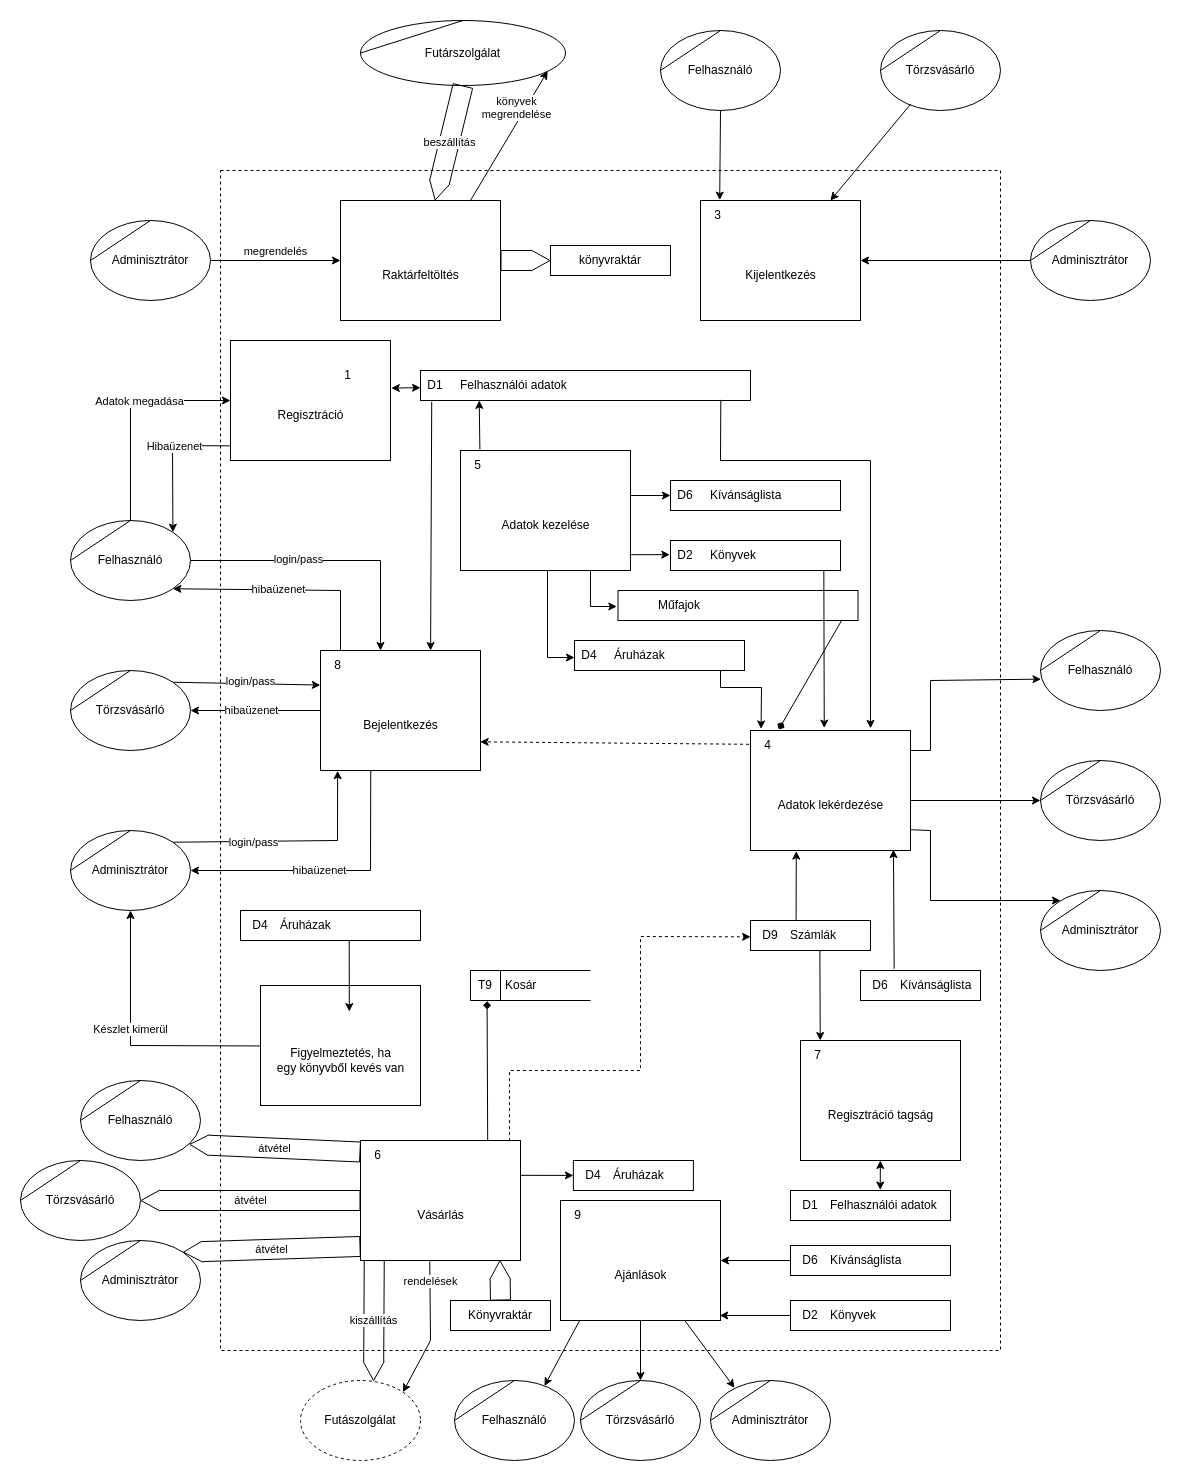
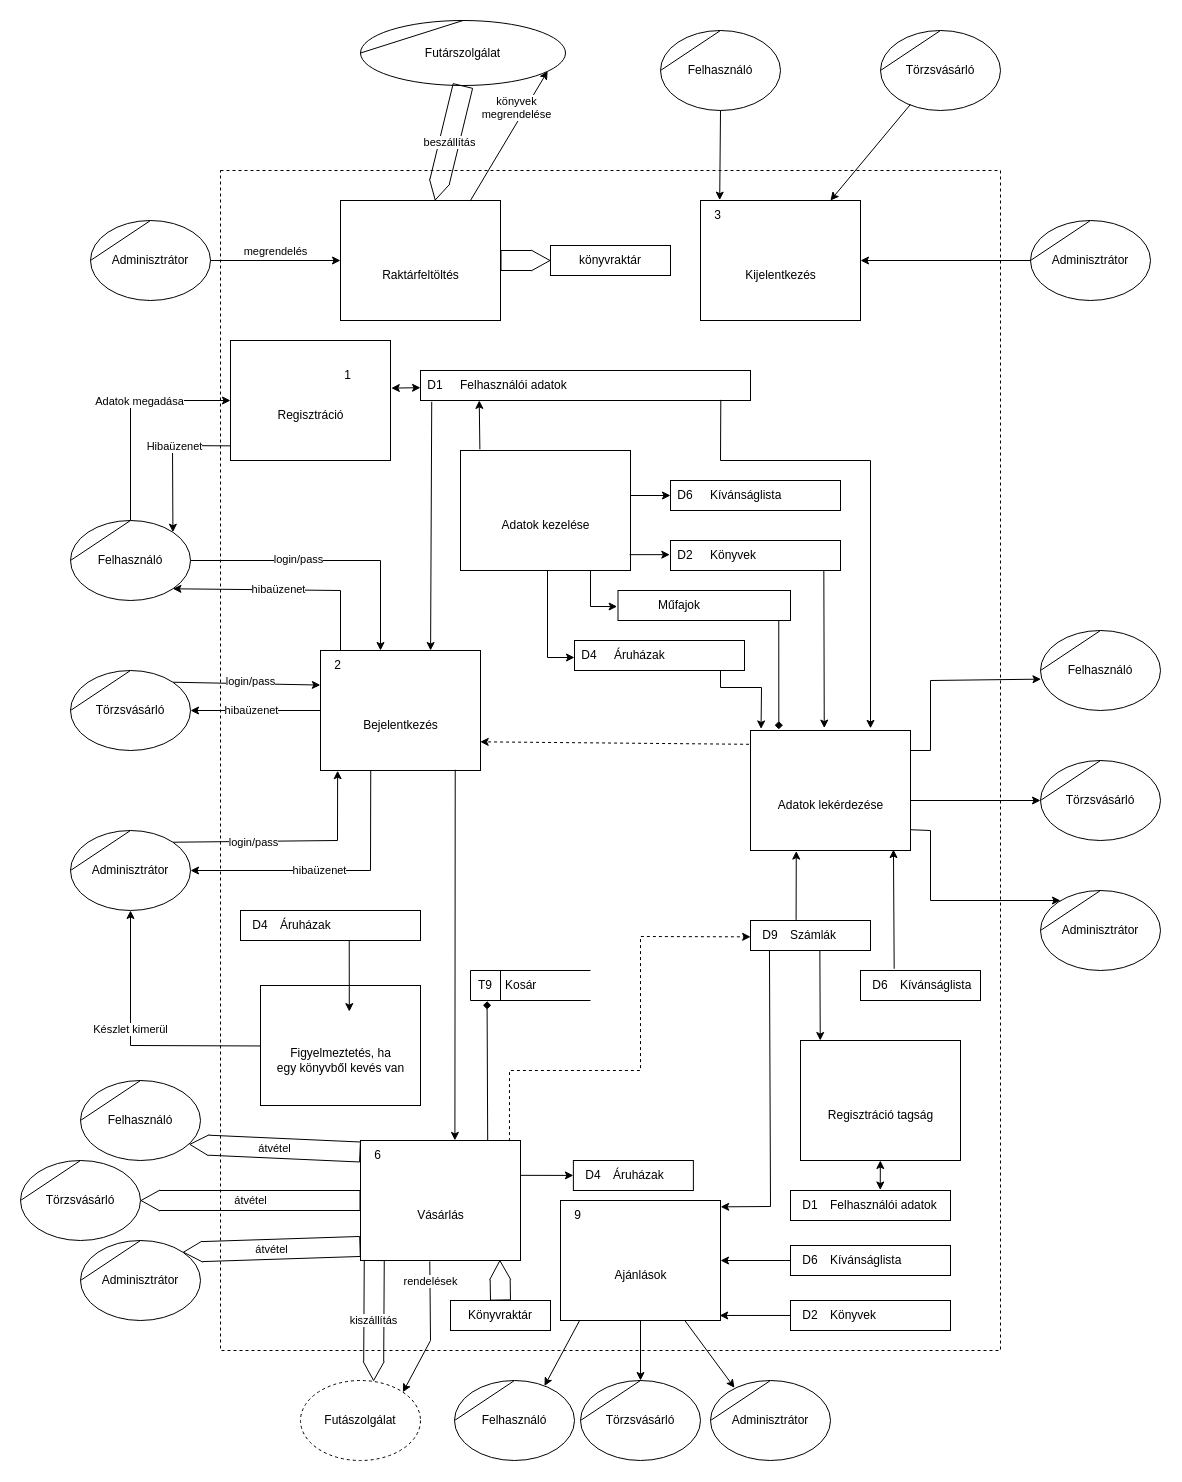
node "5": removed
node "Műfajok": size 240x30 -> 173x30
node "8": label "8" -> "2"
node "4": removed
edge "Bejelentkezés" -> "Vásárlás": added
node "7": removed
edge "Számlák" -> "Ajánlások": added
